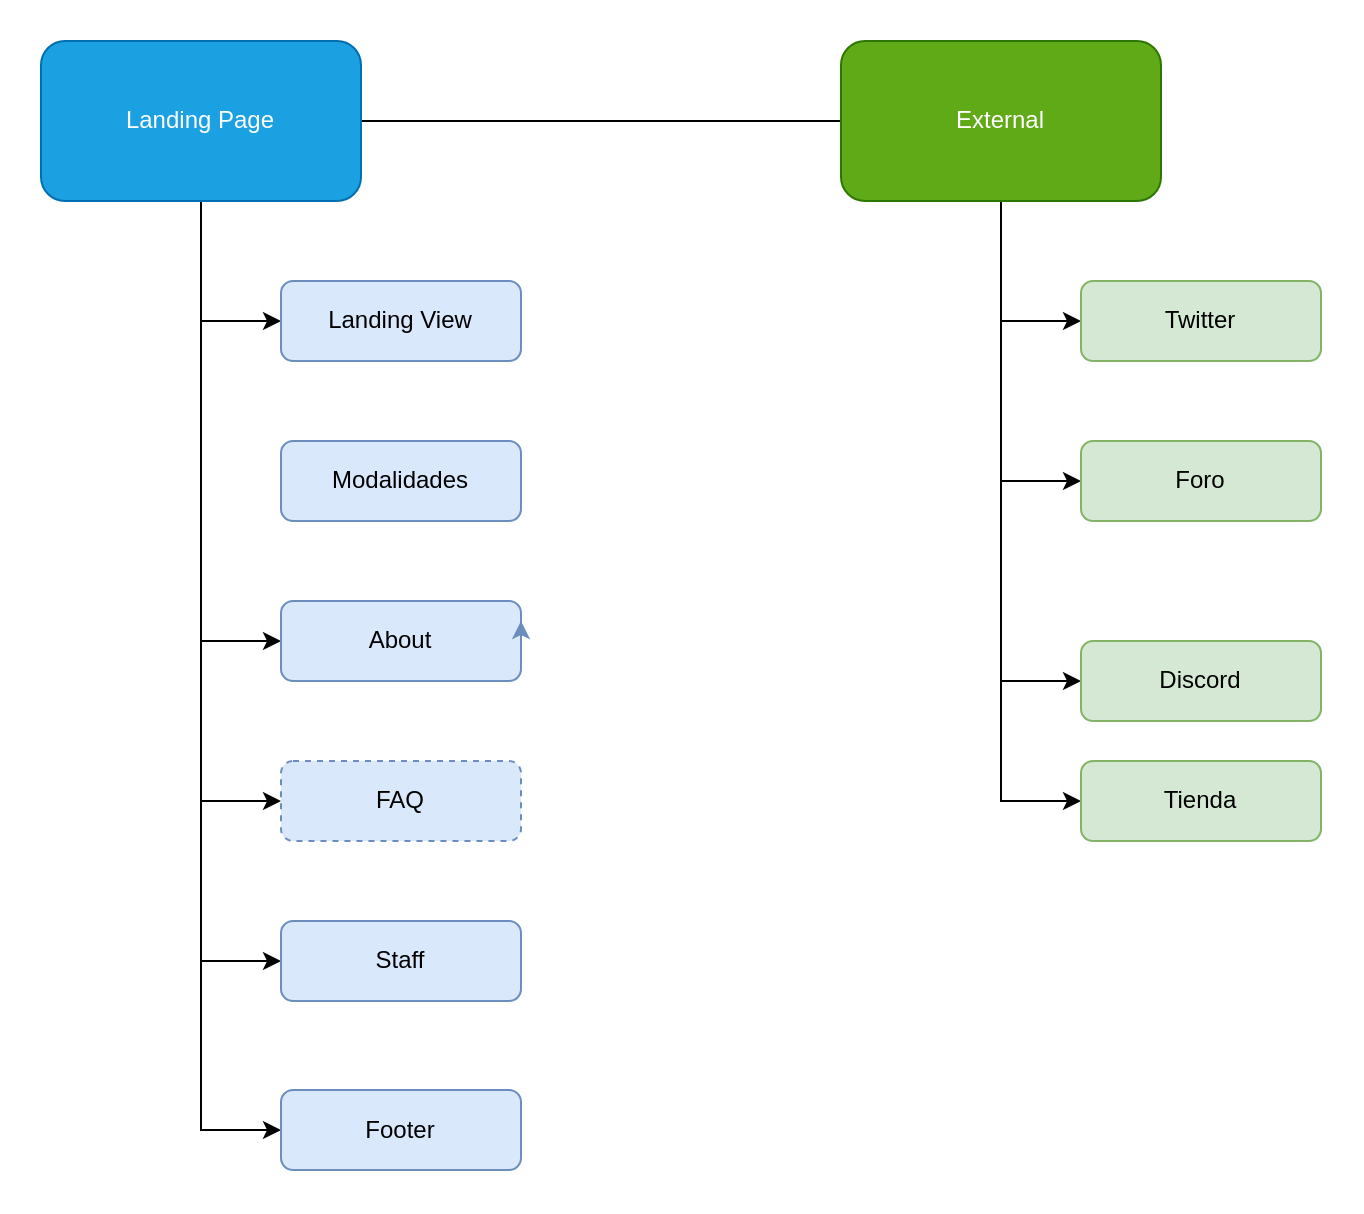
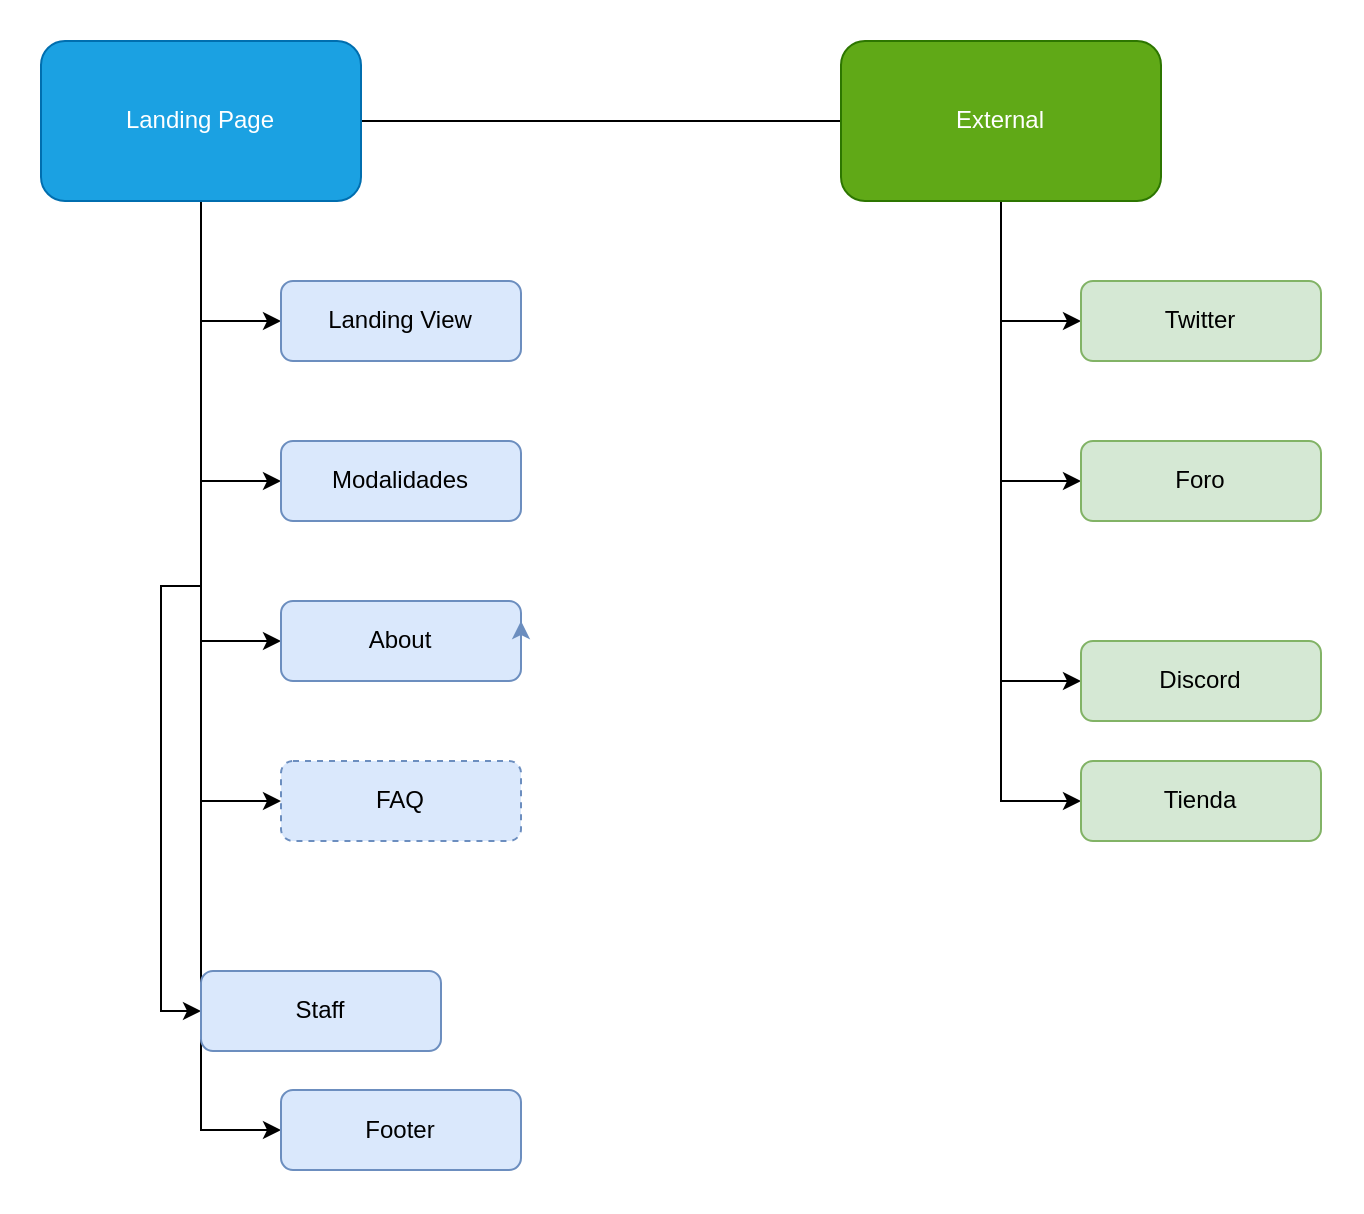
edge "Landing Page" -> "Modalidades": added
node "Staff": moved (401, 961) -> (321, 1011)
